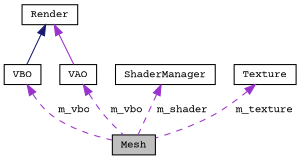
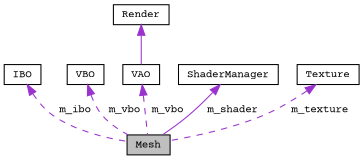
edge "VBO" -> "Render": removed
node "IBO": added
edge "Mesh" -> "ShaderManager": style dashed -> solid
